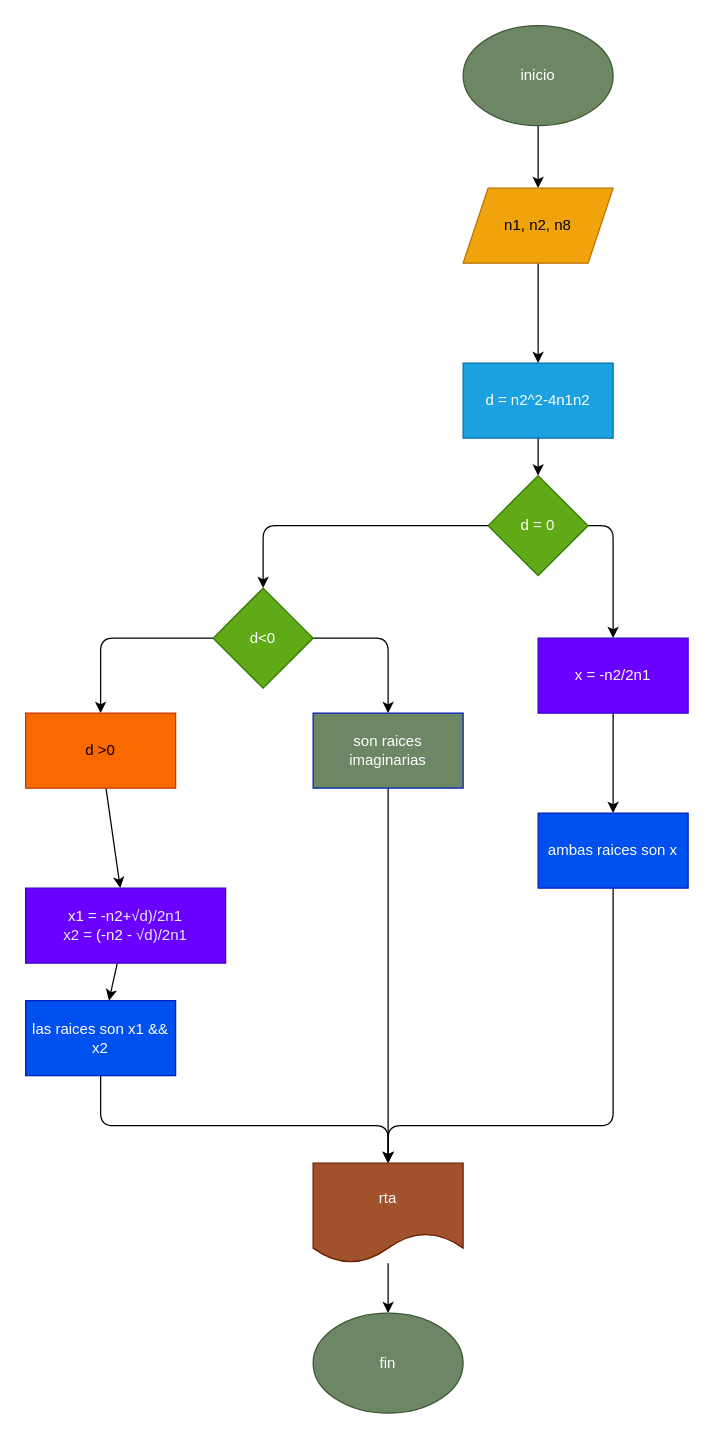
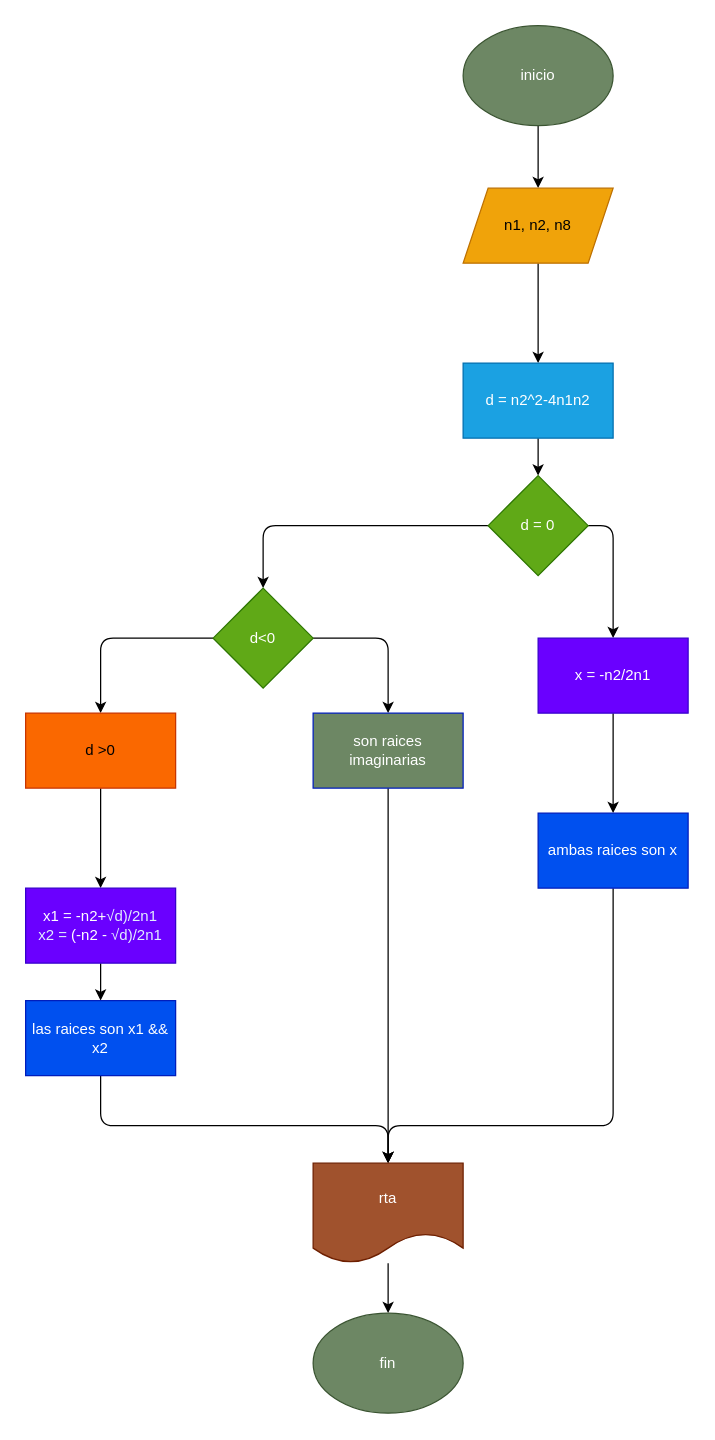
node "x1 = -n2+√d)/2n1 x2 = (-n2 - √d)/2n1": size 200x75 -> 150x75
